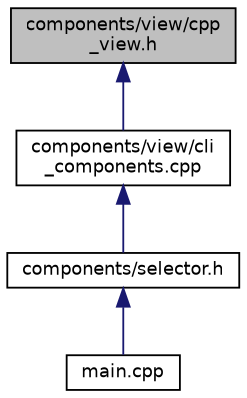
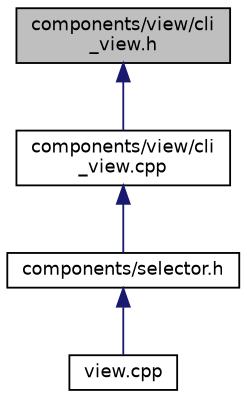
node "components/view/cpp _view.h": label "components/view/cpp _view.h" -> "components/view/cli _view.h"
node "components/view/cli _components.cpp": label "components/view/cli _components.cpp" -> "components/view/cli _view.cpp"
node "main.cpp": label "main.cpp" -> "view.cpp"
